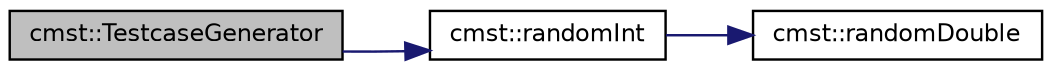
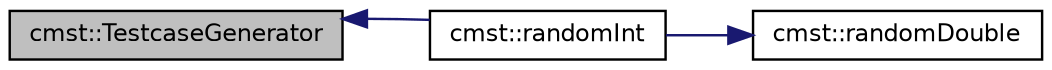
edge "cmst::TestcaseGenerator" -> "cmst::randomInt": reversed
